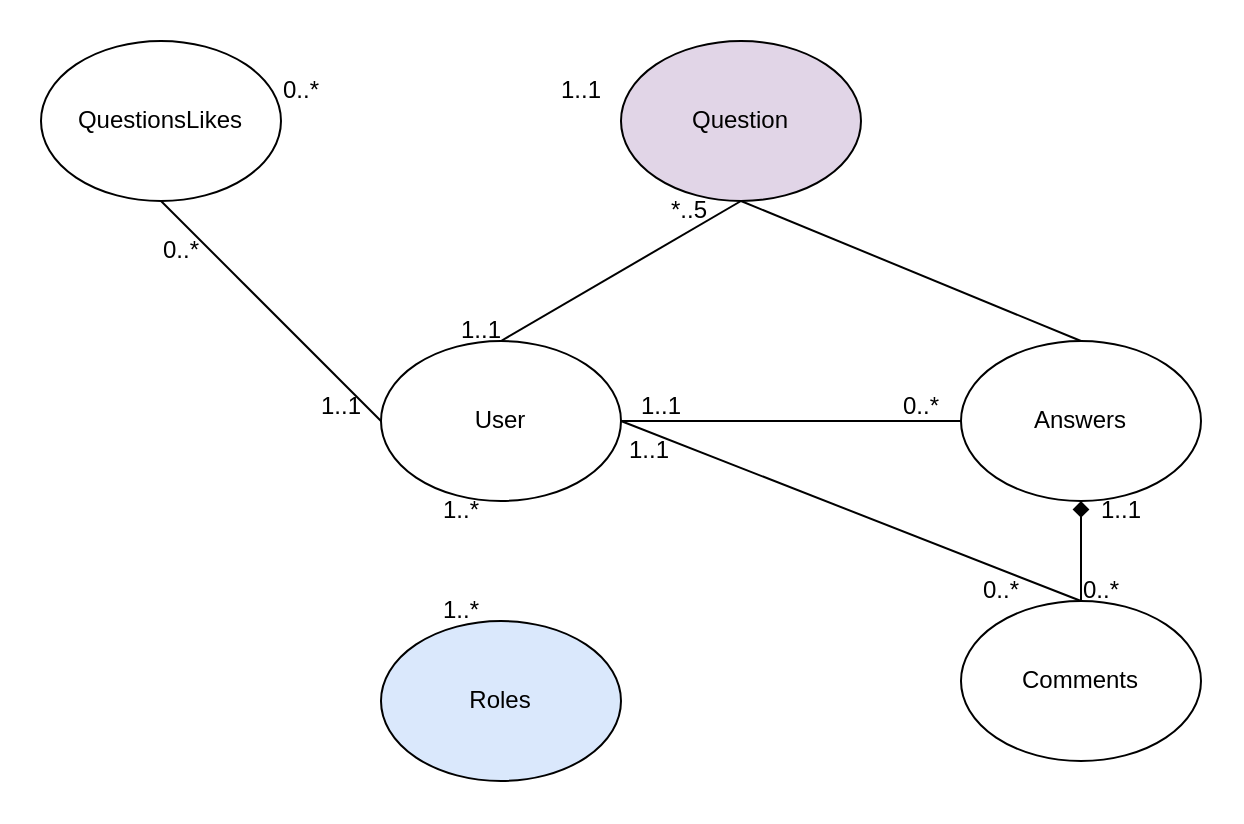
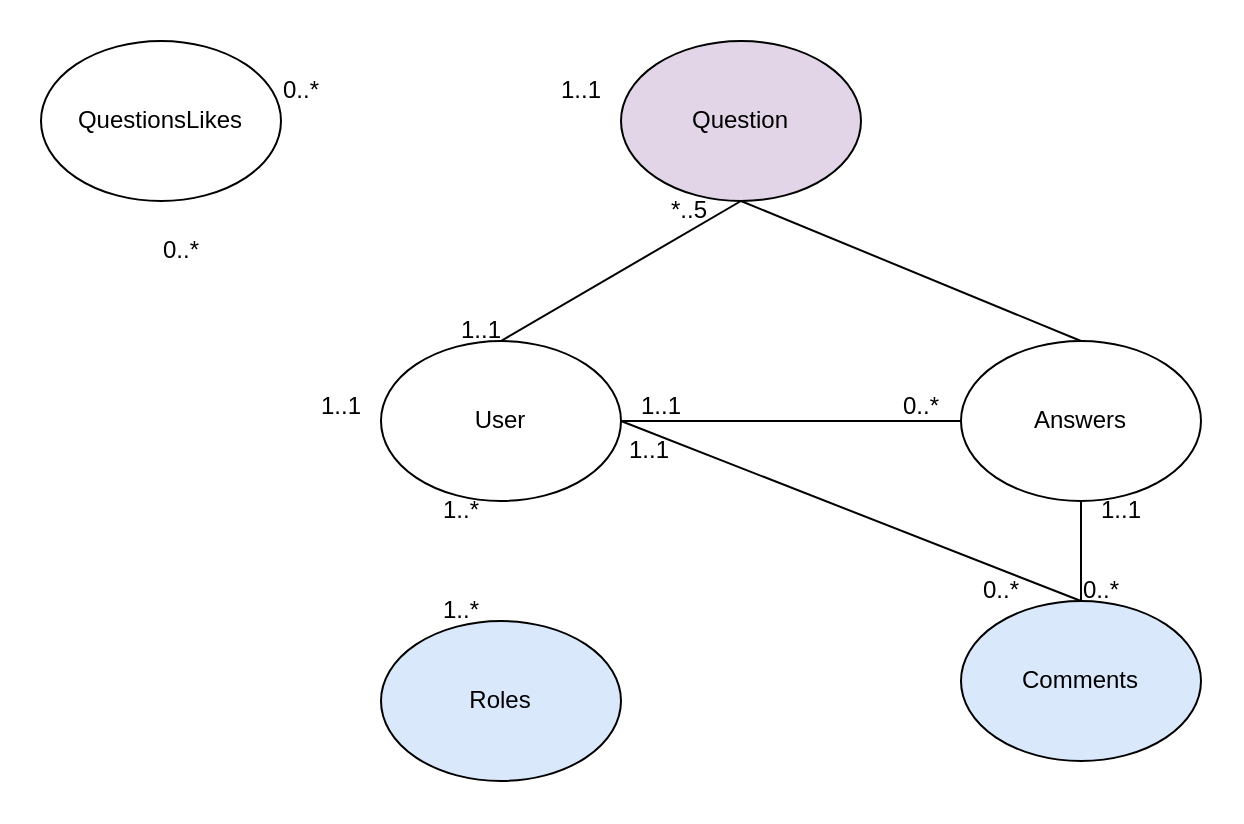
edge "QuestionsLikes" -- "User": removed
edge "Comments" -> "Answers": arrowhead diamond -> none
node "Comments": fillcolor #ffffff -> #dae8fc
